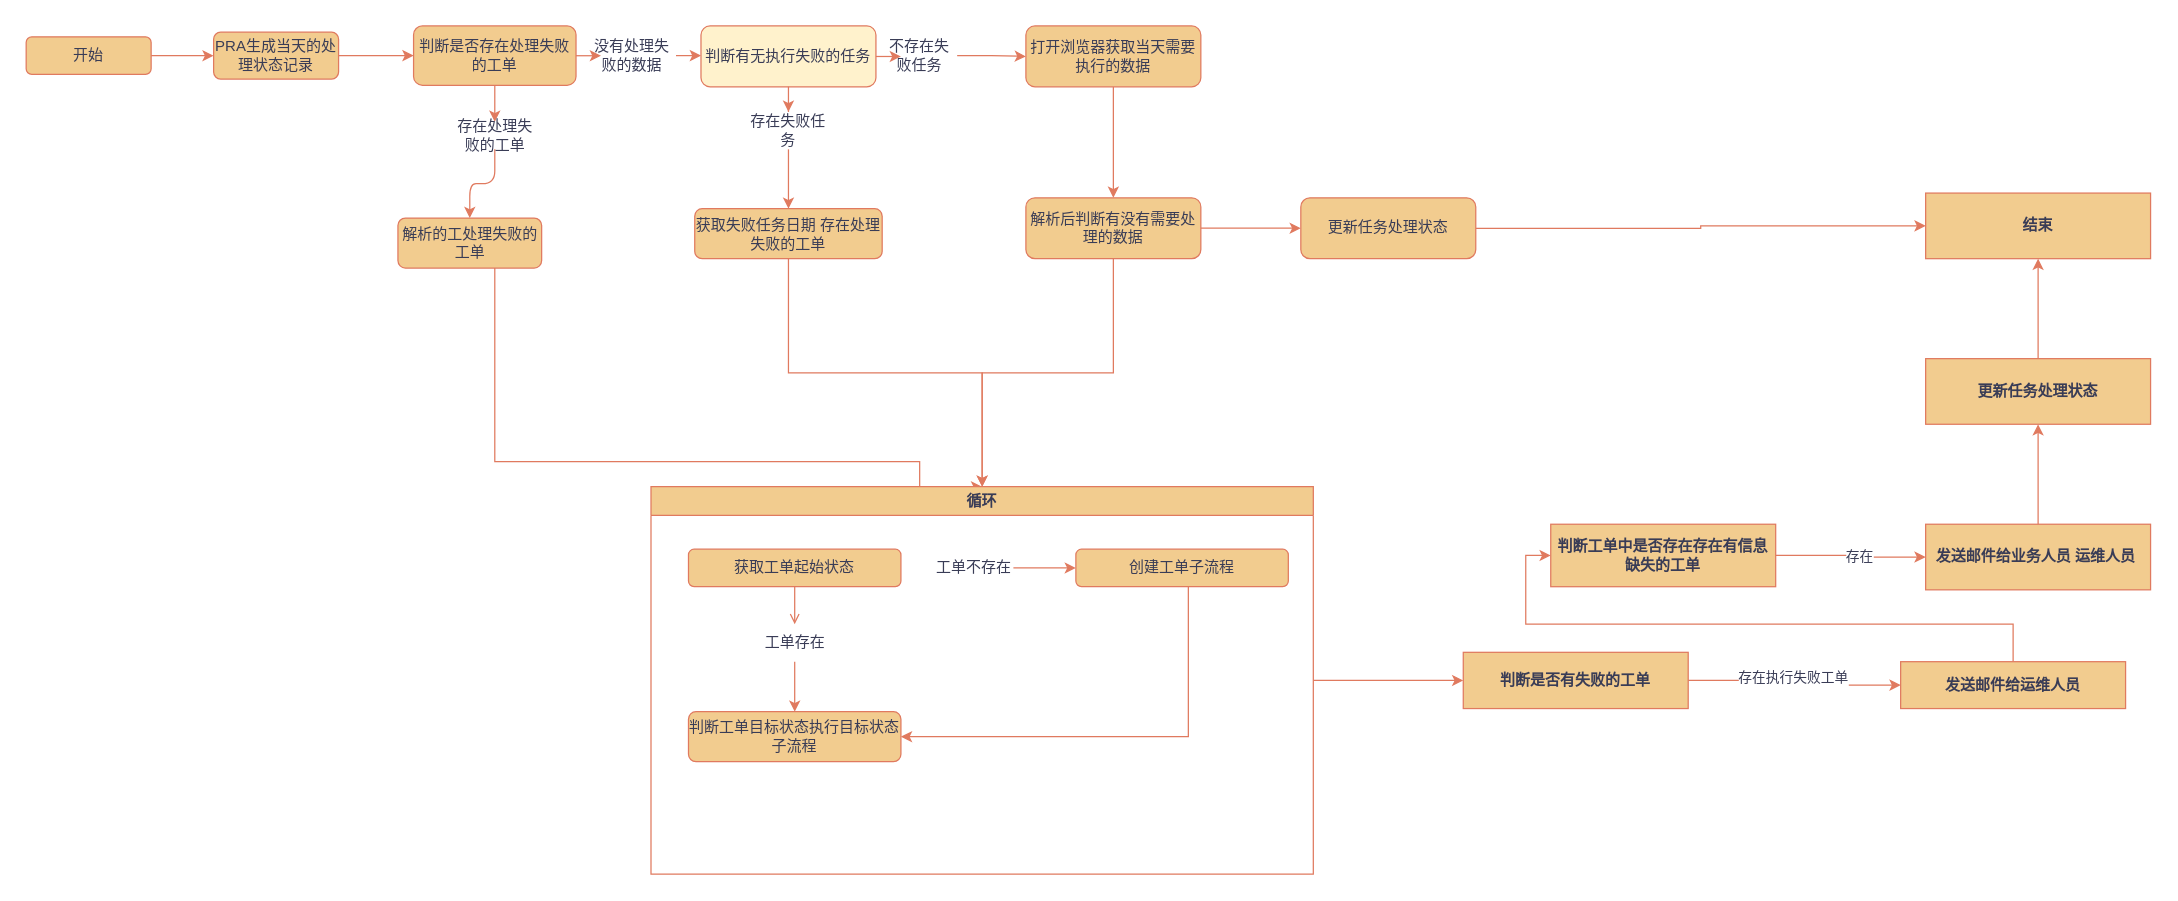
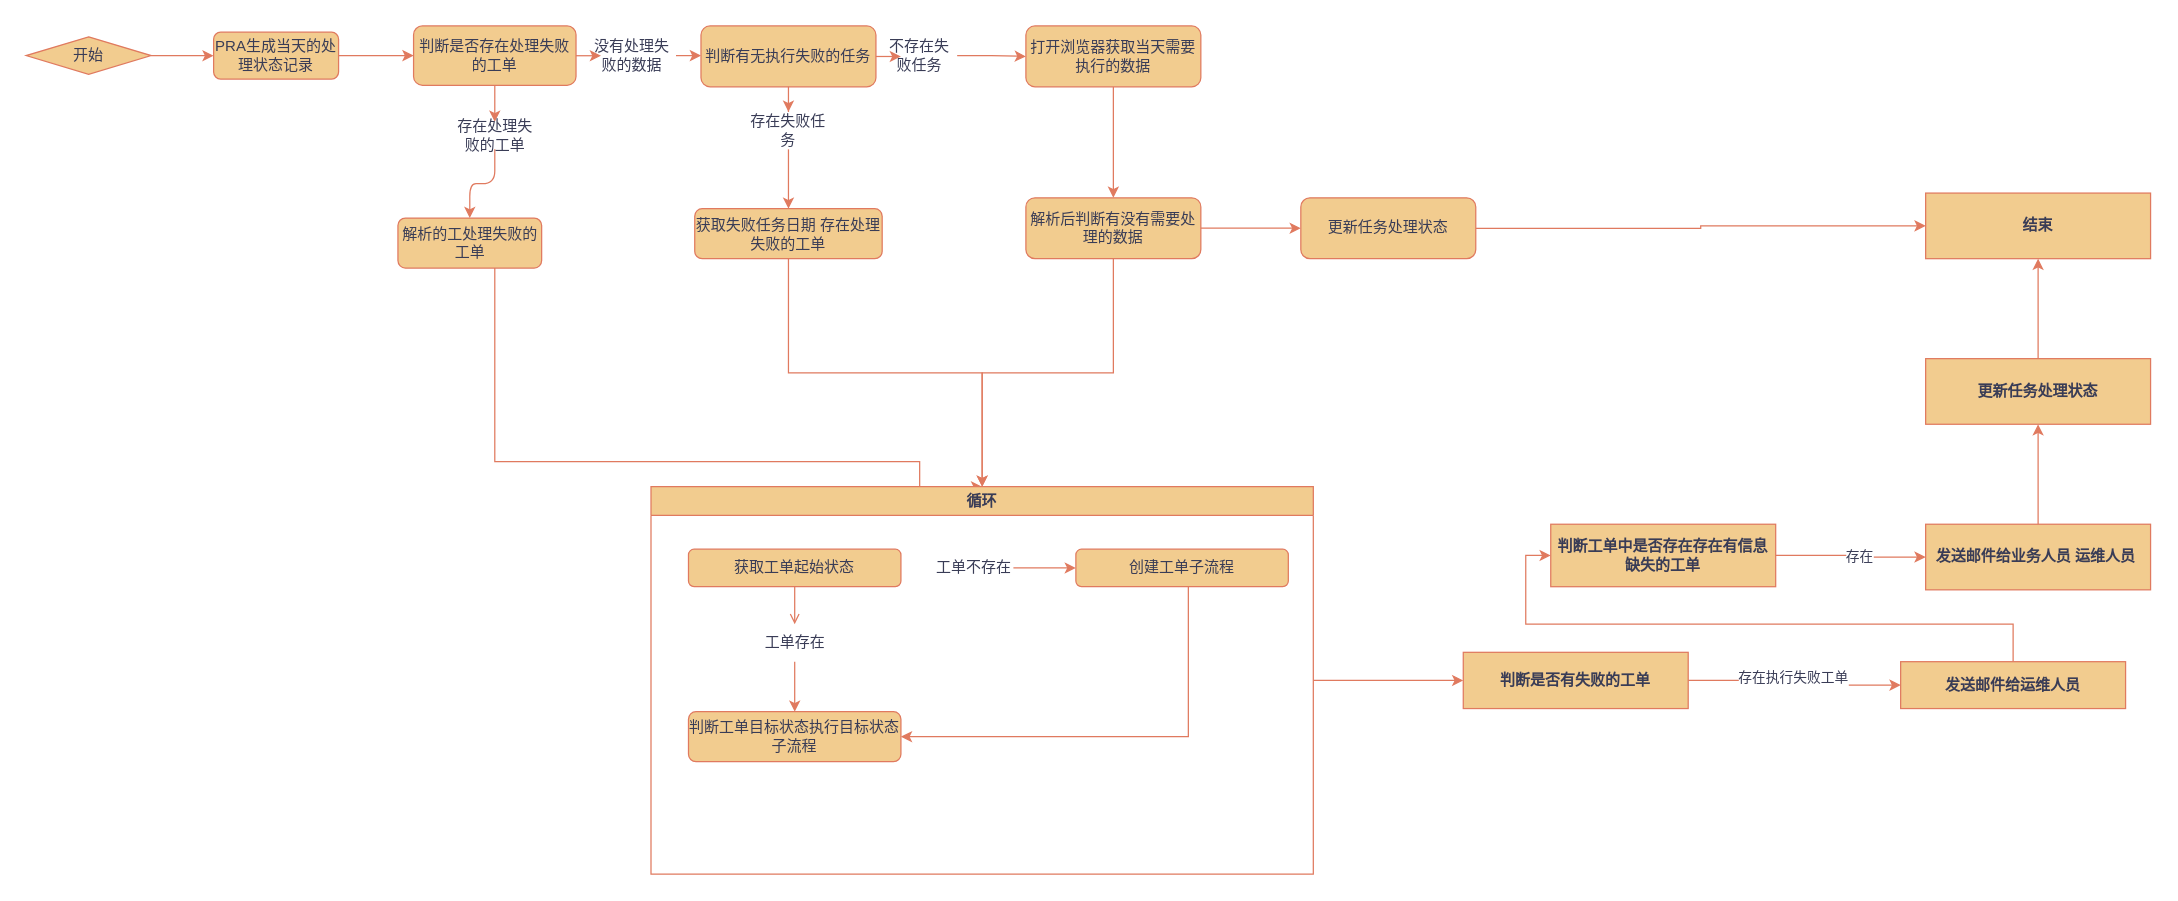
node "开始": shape rounded rectangle -> diamond
node "判断有无执行失败的任务": fillcolor #fff2cc -> #f2cc8f
